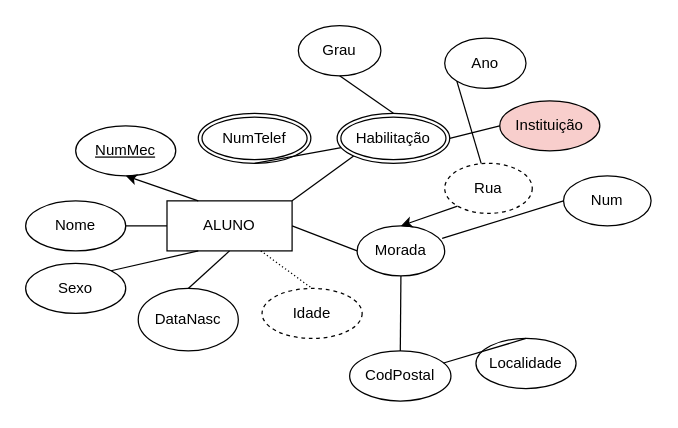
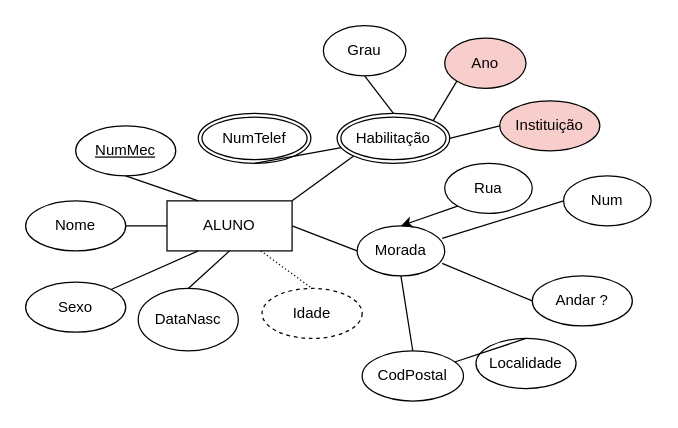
node "Grau": moved (339, 51) -> (364, 51)
node "Ano": fillcolor #ffffff -> #f8cecc
edge "Ano" -- "Rua": now "Ano" -- "Habilitação"
edge "ALUNO" -> "NumMec": arrowhead classic -> none
node "Rua": style dashed -> solid
edge "Morada" -- "Andar ?": added
node "Sexo": moved (76, 288) -> (76, 307)
node "Andar ?": added
node "CodPostal": moved (400, 376) -> (413, 376)
